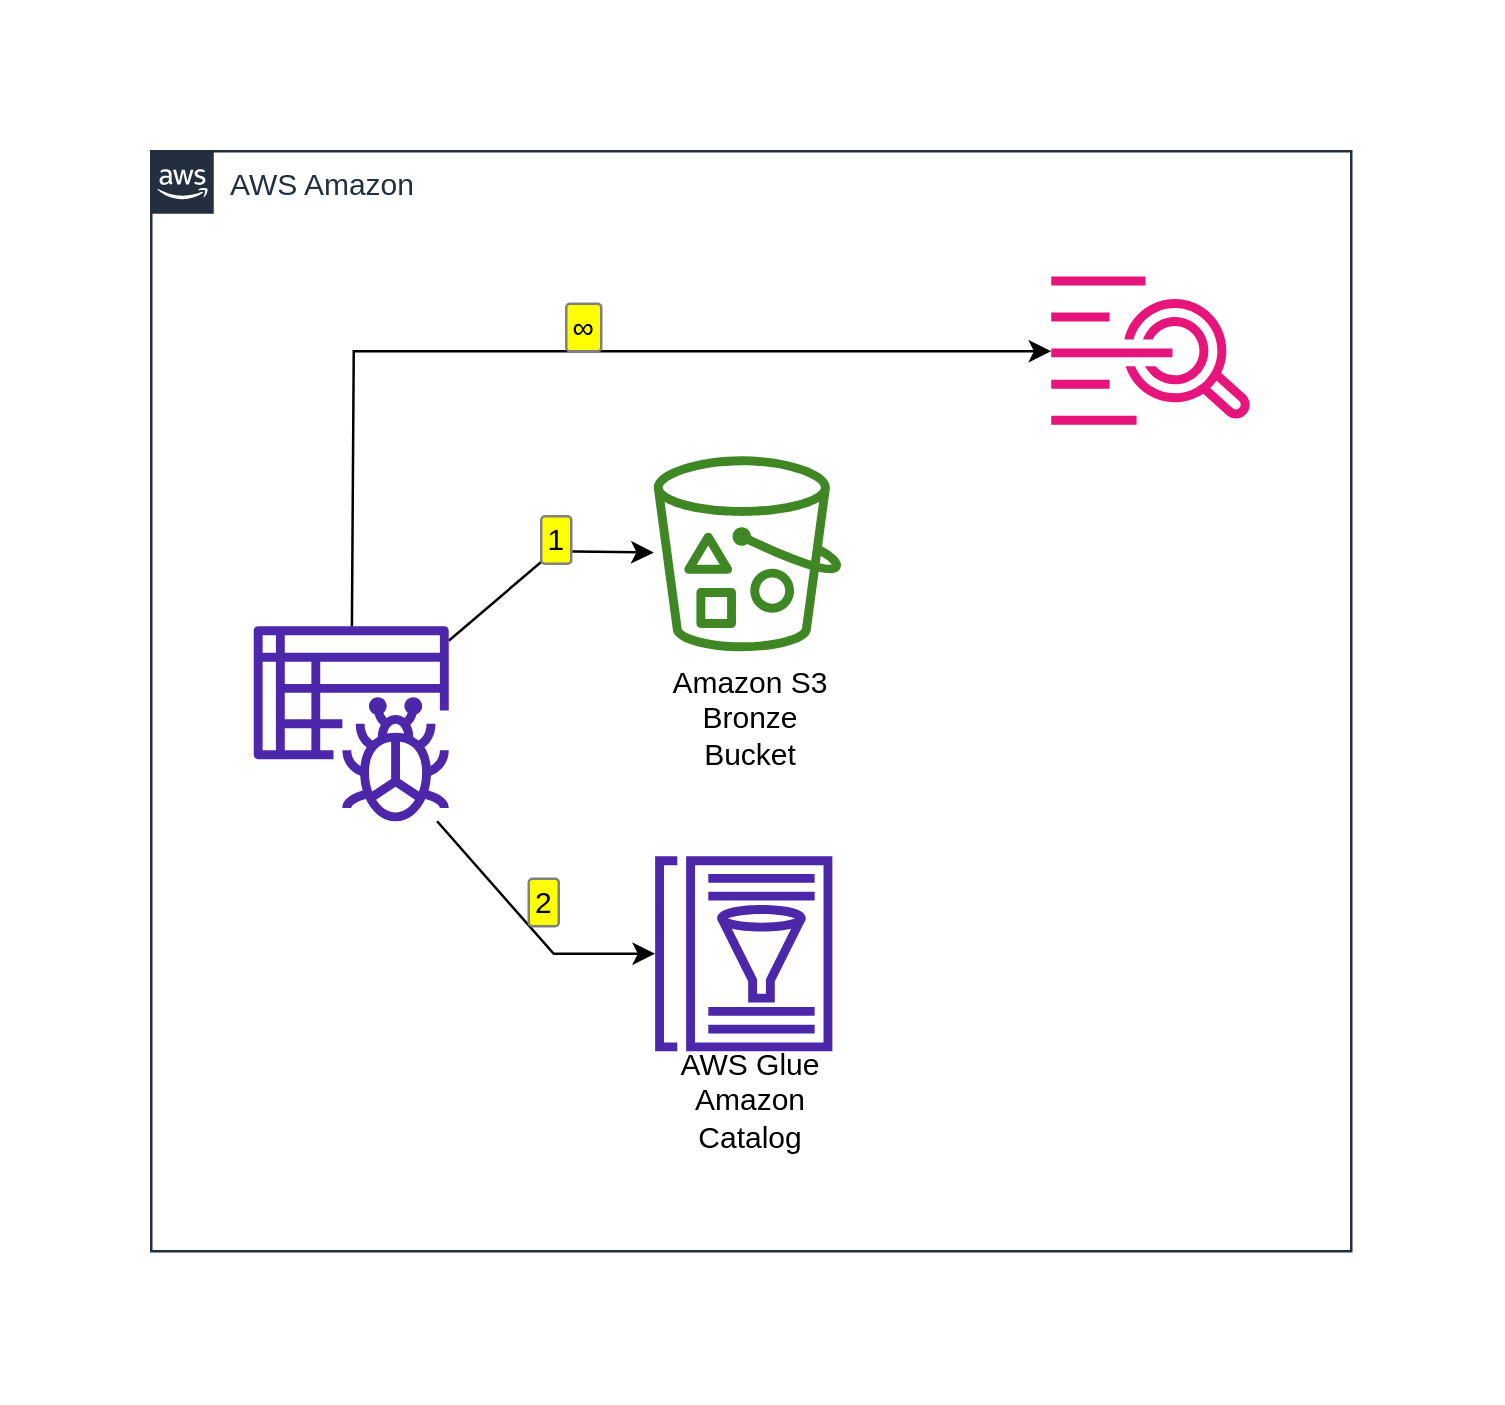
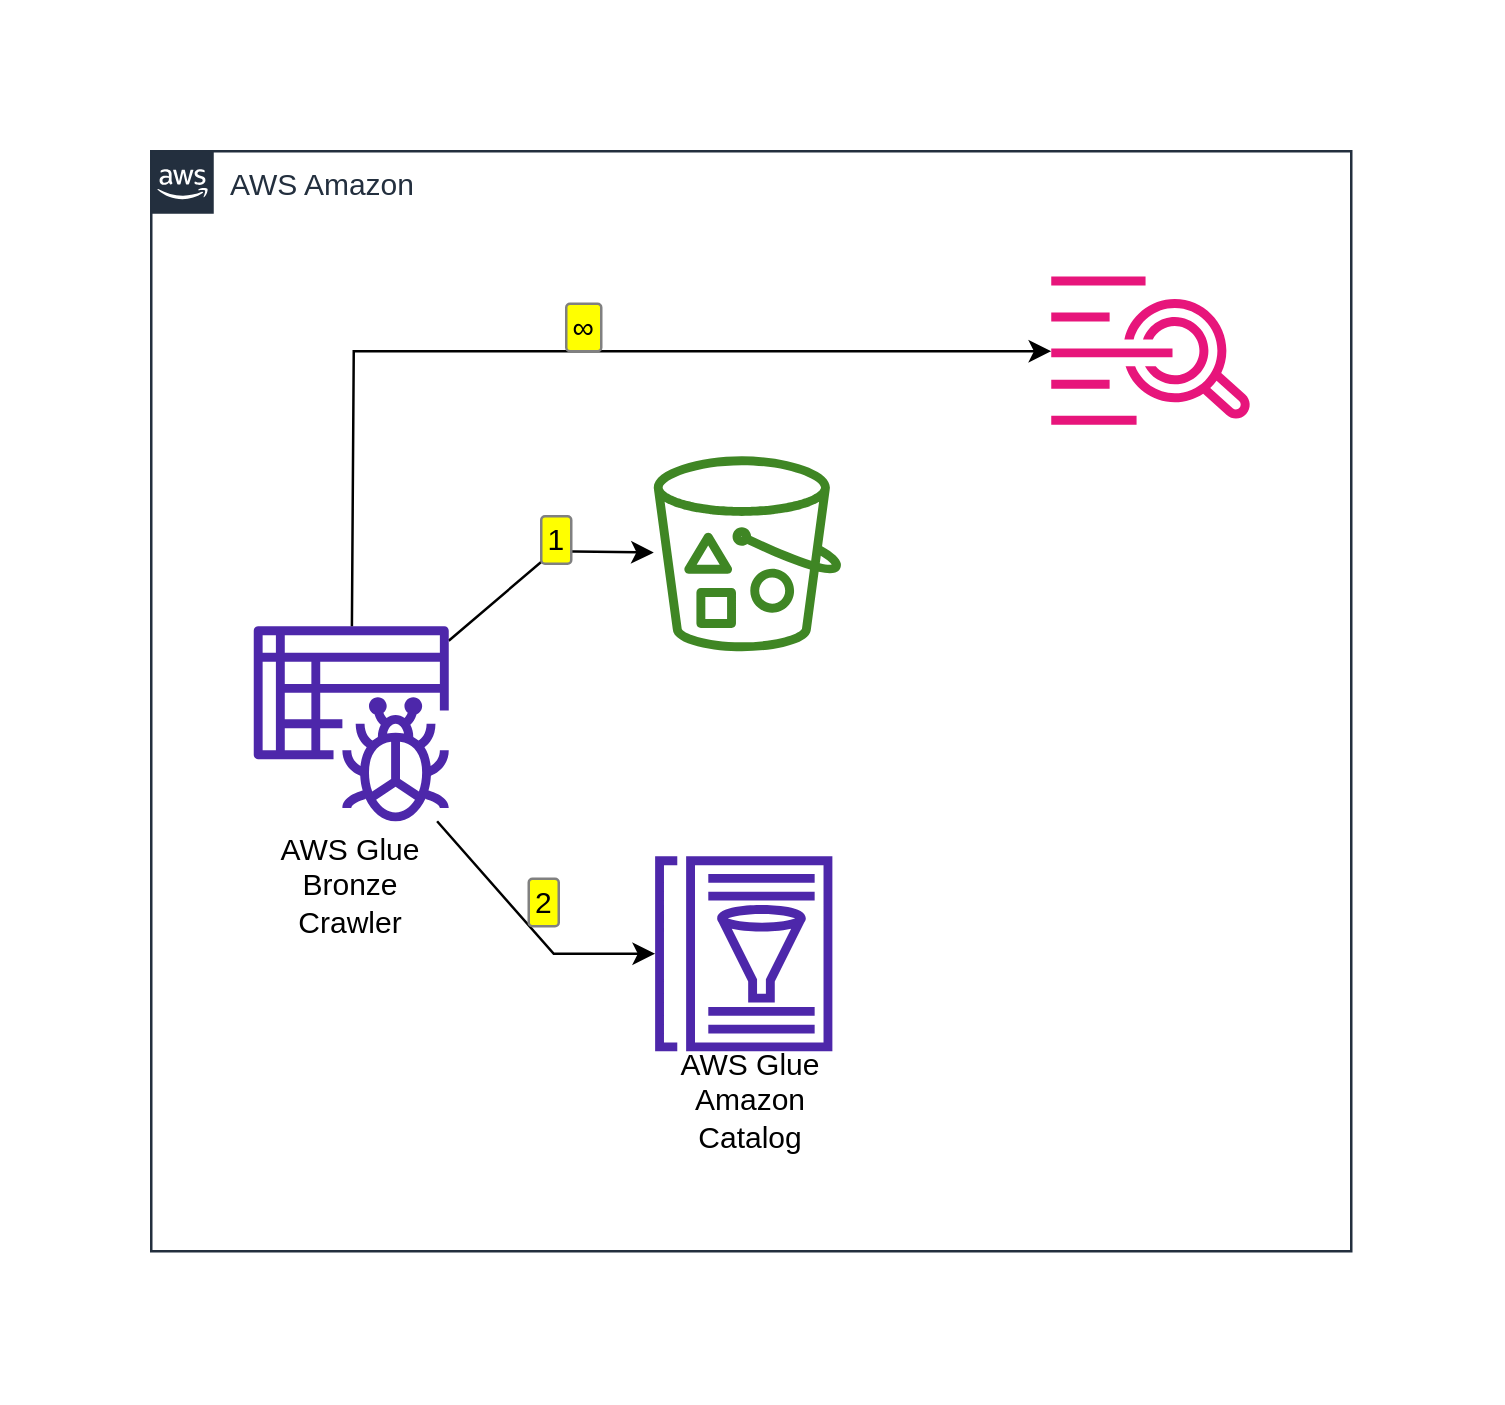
node "Amazon S3 Bronze Bucket": removed
node "AWS Glue Bronze Crawler": added
